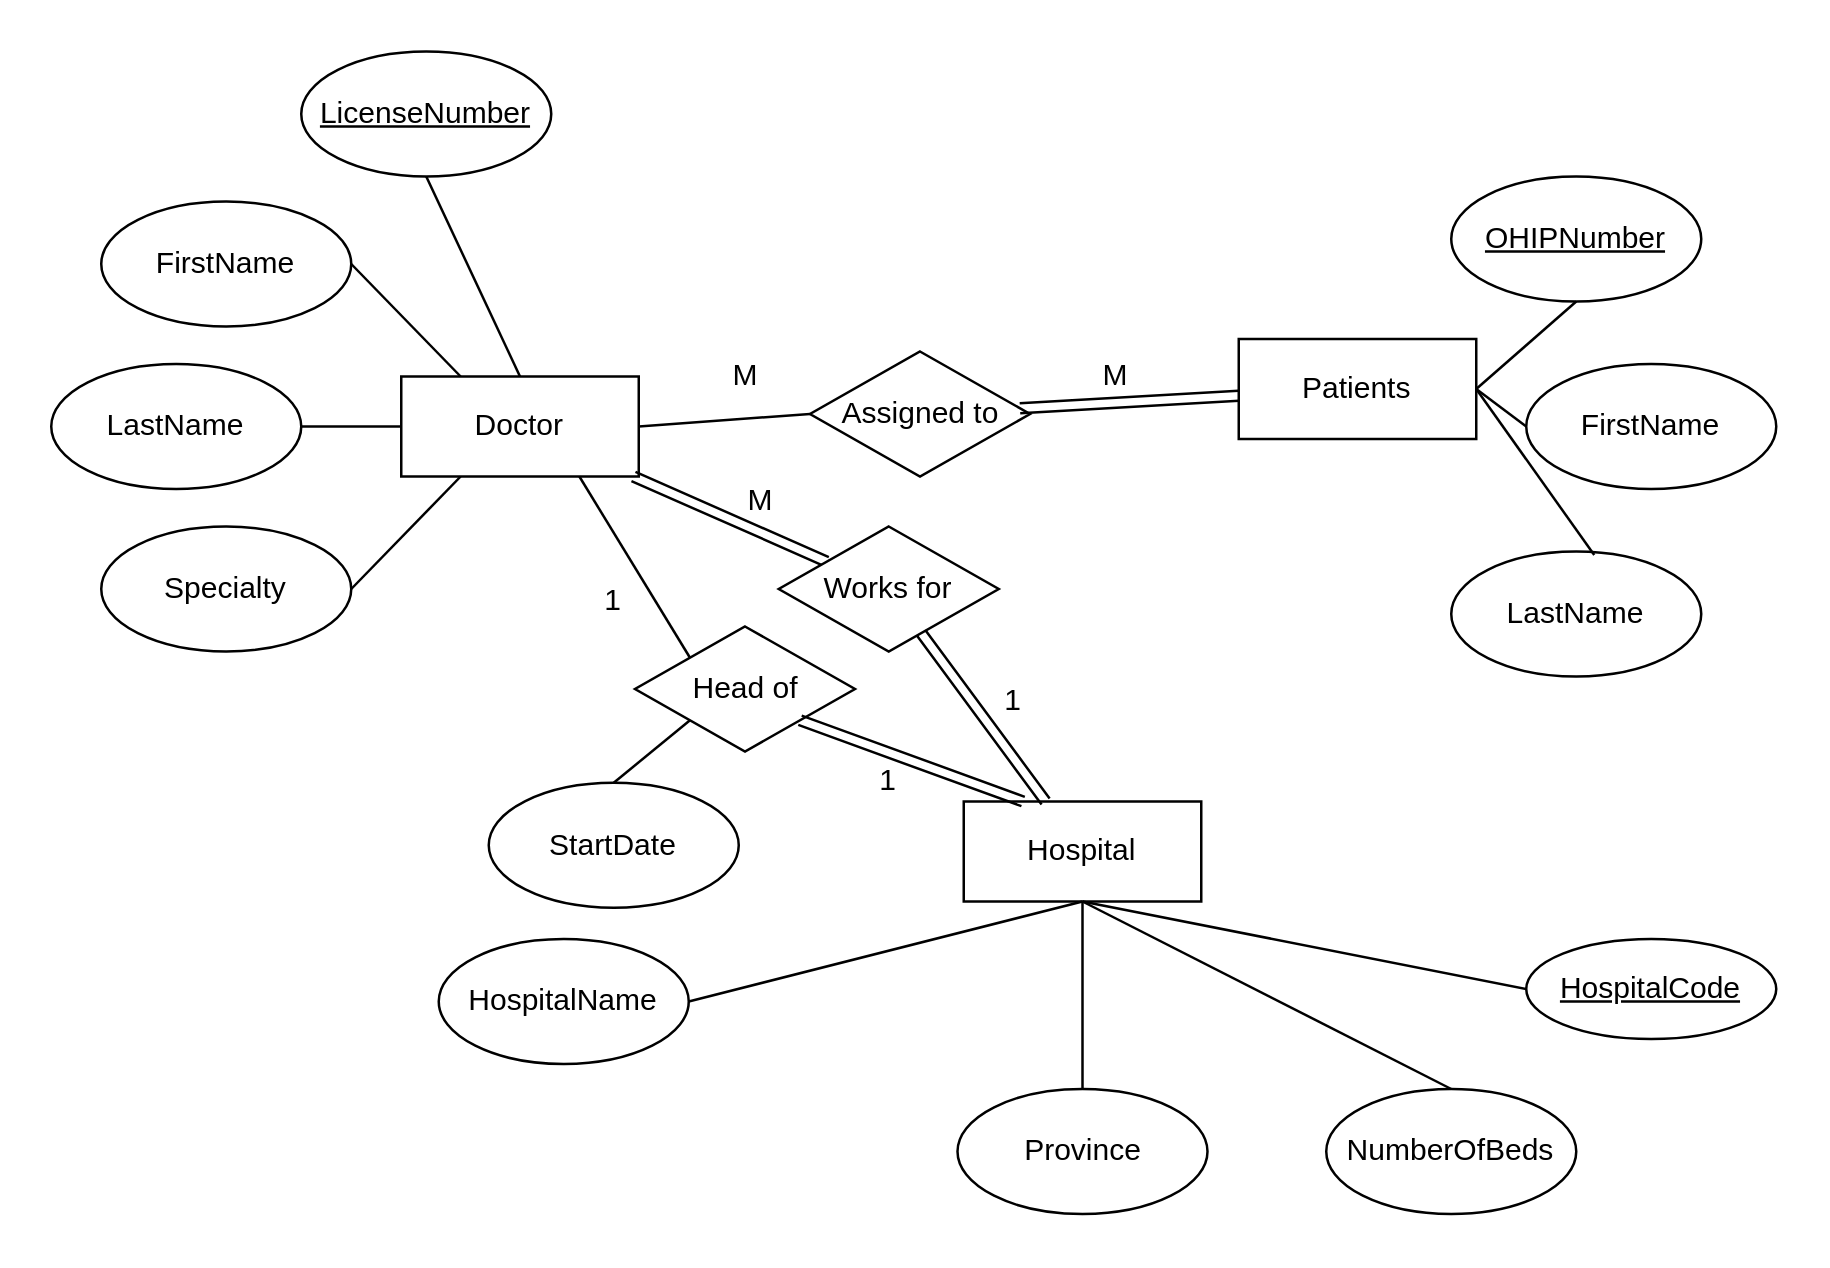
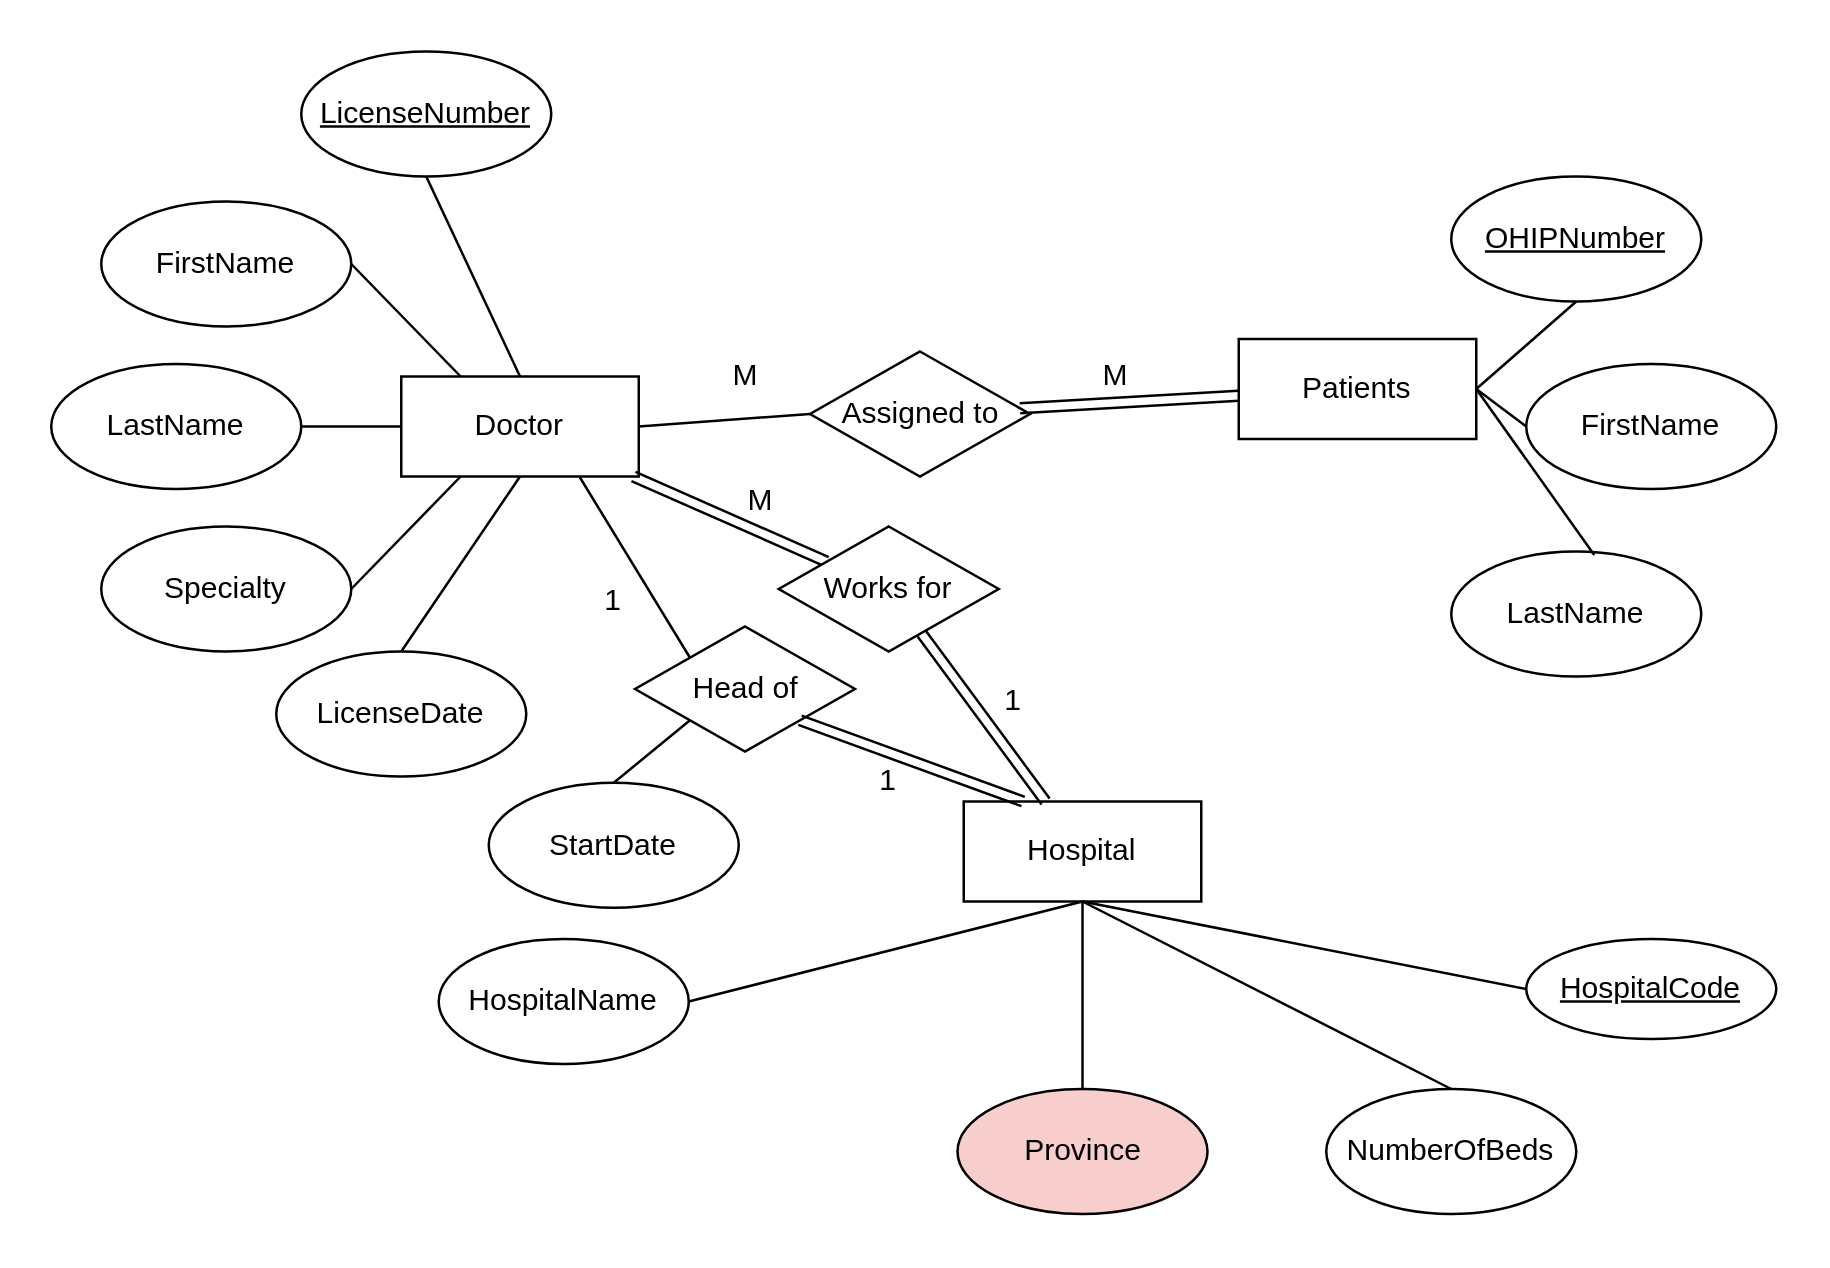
edge "Doctor" -- "LicenseDate": added
node "LicenseDate": added
node "Province": fillcolor #ffffff -> #f8cecc
